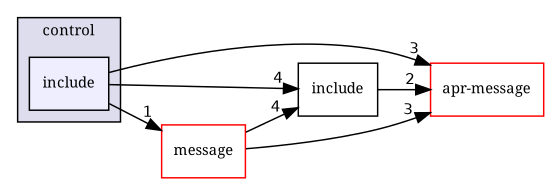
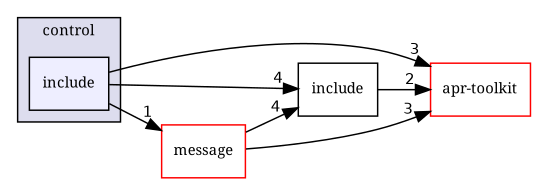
node "apr-message": label "apr-message" -> "apr-toolkit"
